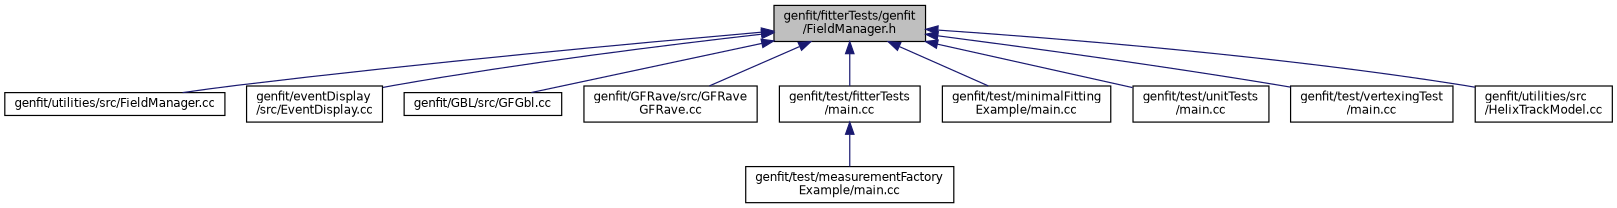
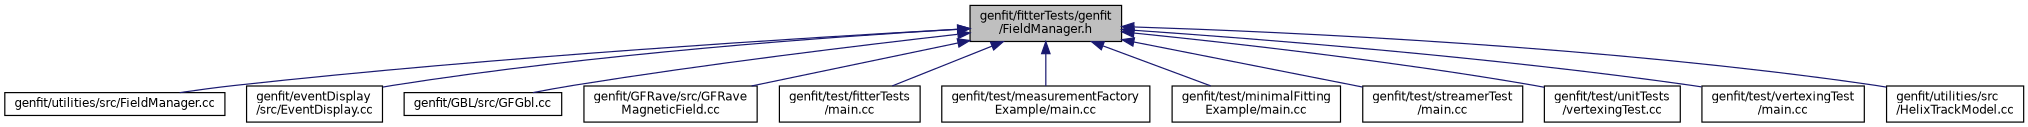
node "genfit/GFRave/src/GFRave GFRave.cc": label "genfit/GFRave/src/GFRave GFRave.cc" -> "genfit/GFRave/src/GFRave MagneticField.cc"
node "genfit/test/unitTests /main.cc": label "genfit/test/unitTests /main.cc" -> "genfit/test/unitTests /vertexingTest.cc"
node "genfit/test/streamerTest /main.cc": added
edge "genfit/test/measurementFactory Example/main.cc" -> "genfit/test/fitterTests /main.cc": now "genfit/test/measurementFactory Example/main.cc" -> "genfit/fitterTests/genfit /FieldManager.h"
